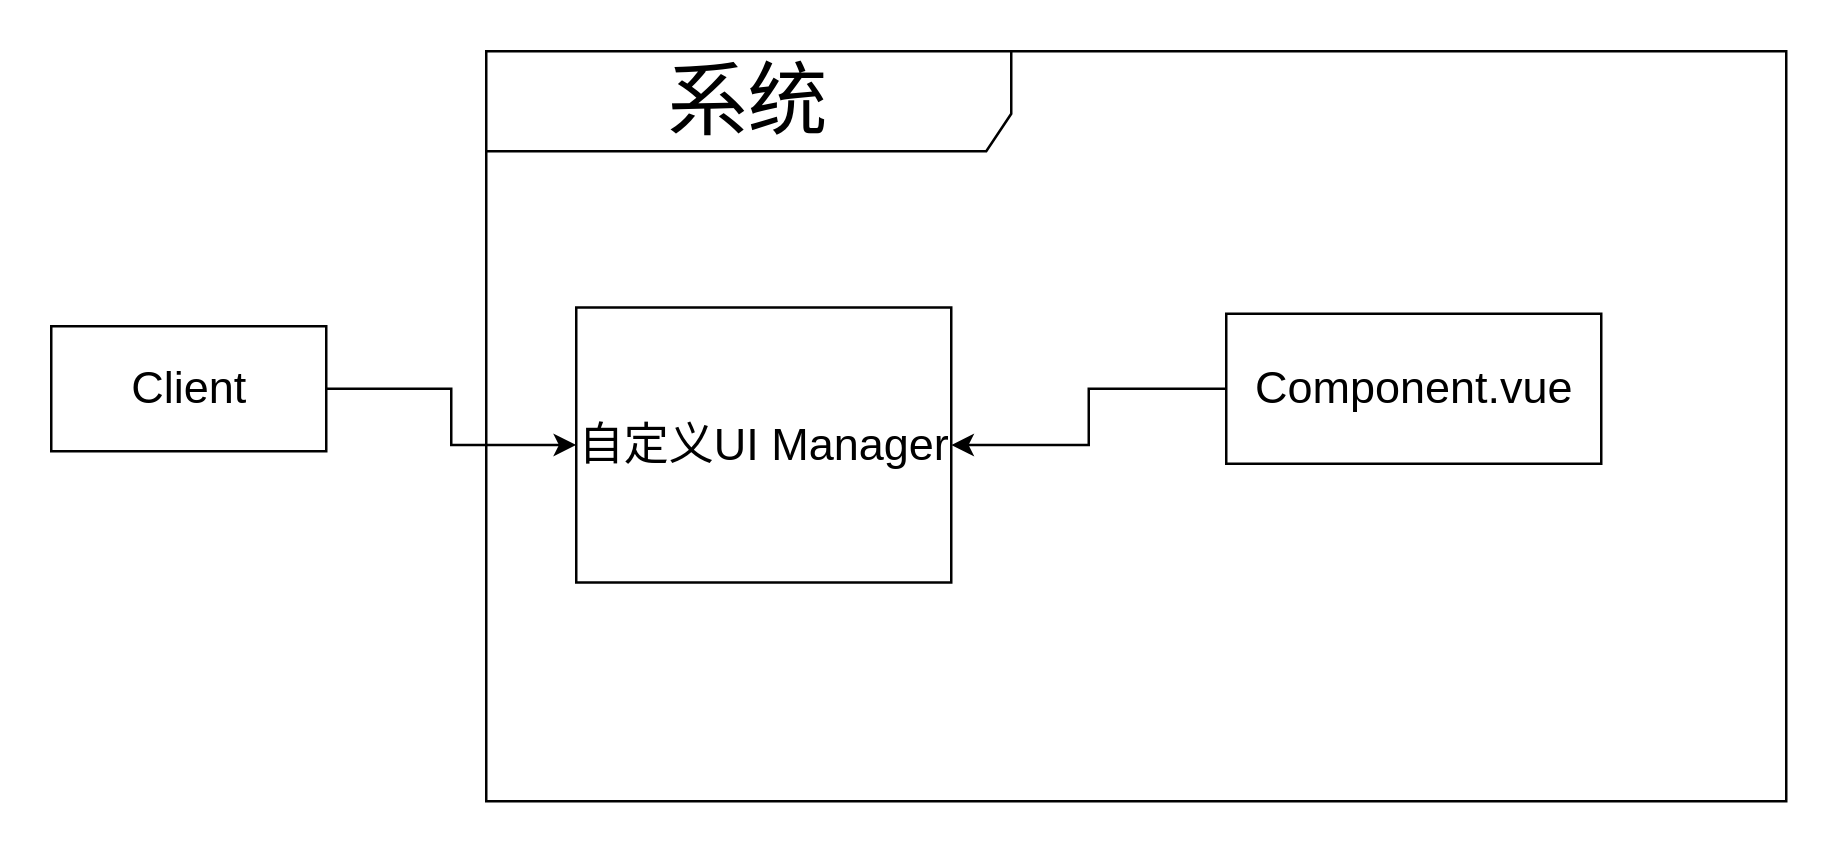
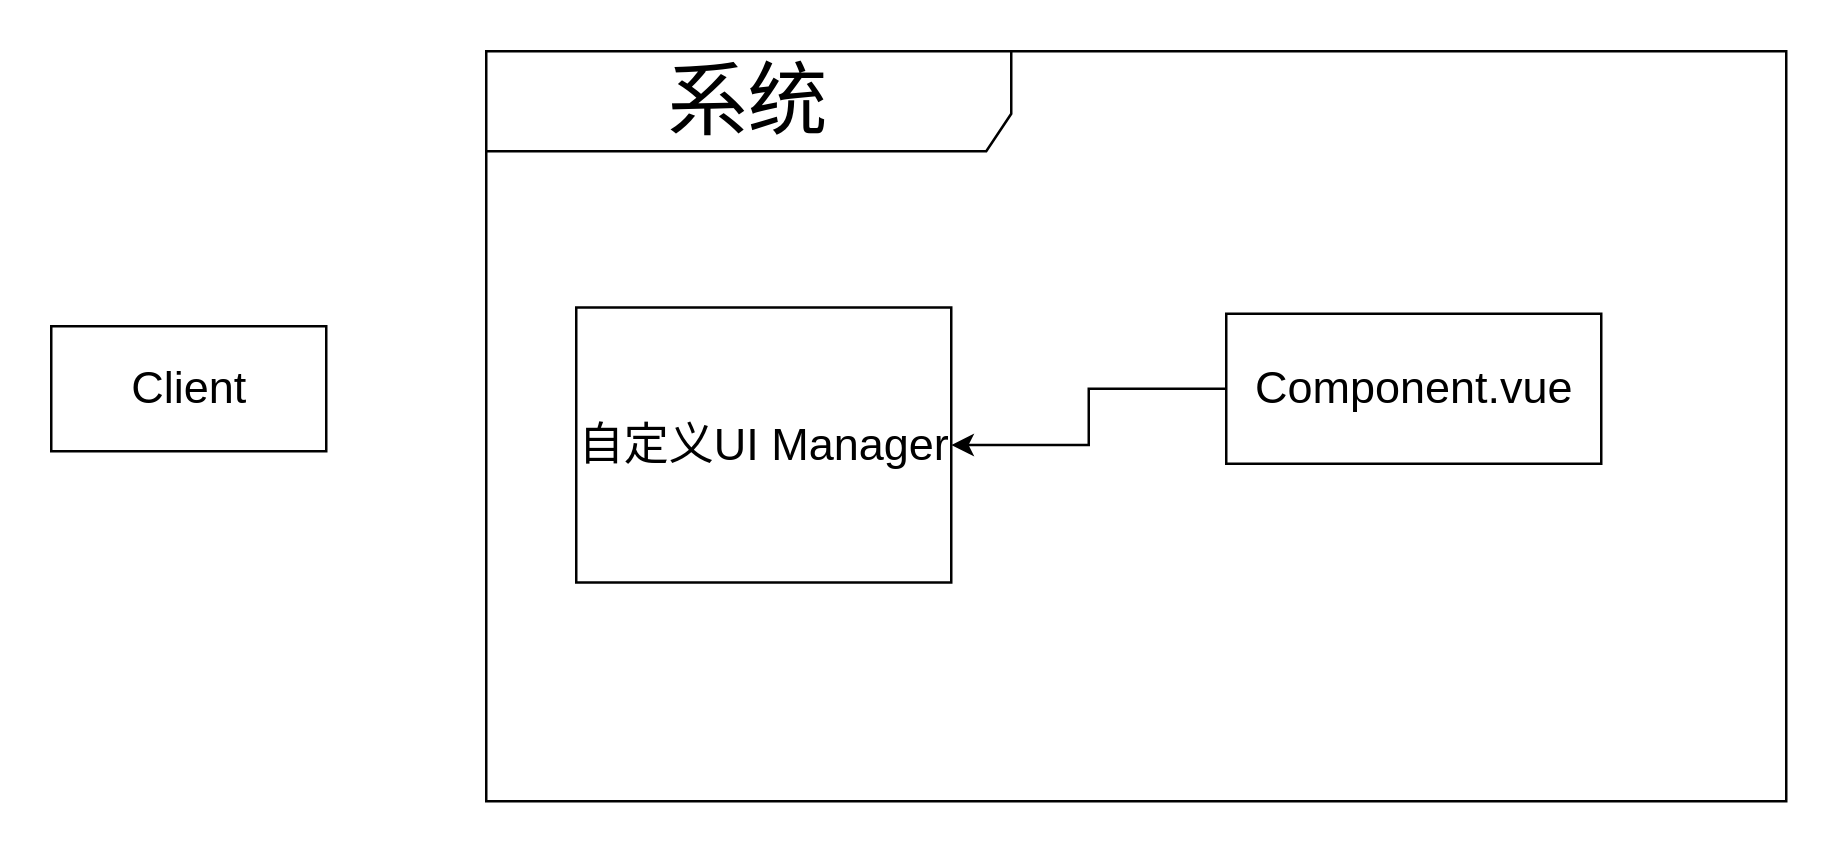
edge "Client" -> "自定义UI Manager": removed
